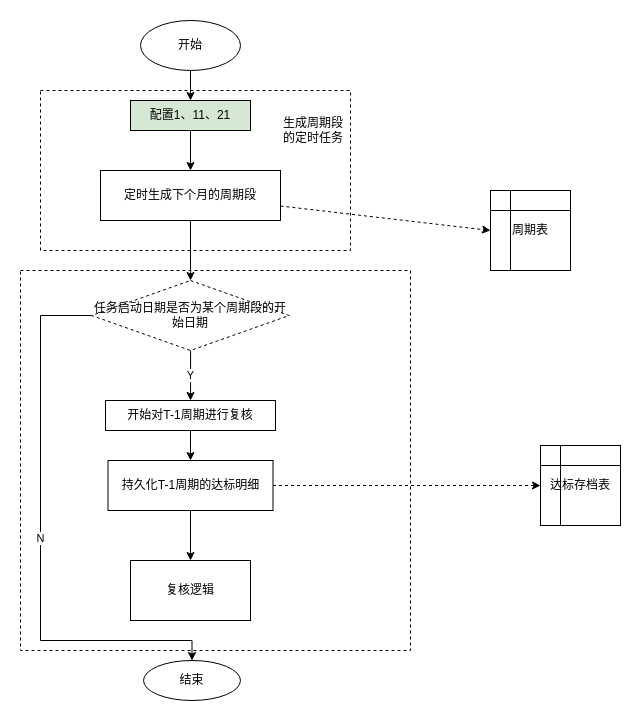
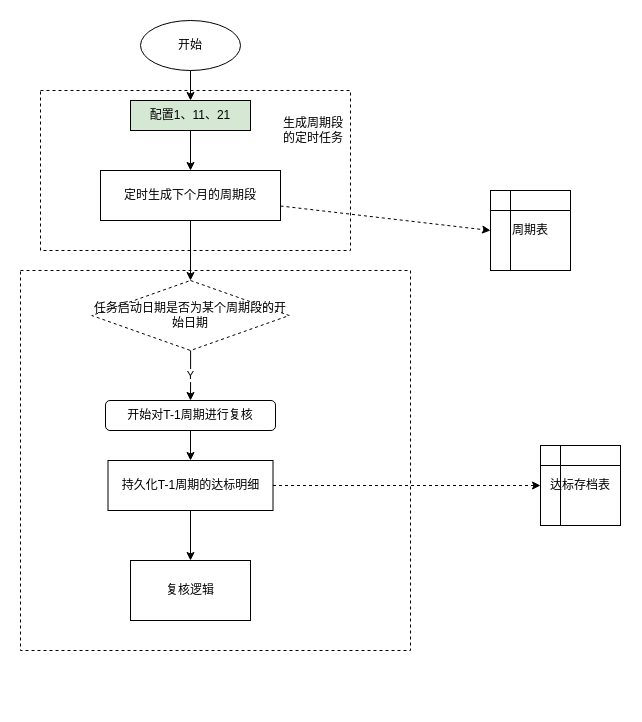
node "开始对T-1周期进行复核": shape rectangle -> rounded rectangle
edge "任务启动日期是否为某个周期段的开始日期" -> "结束": removed, label "N"
node "结束": removed
